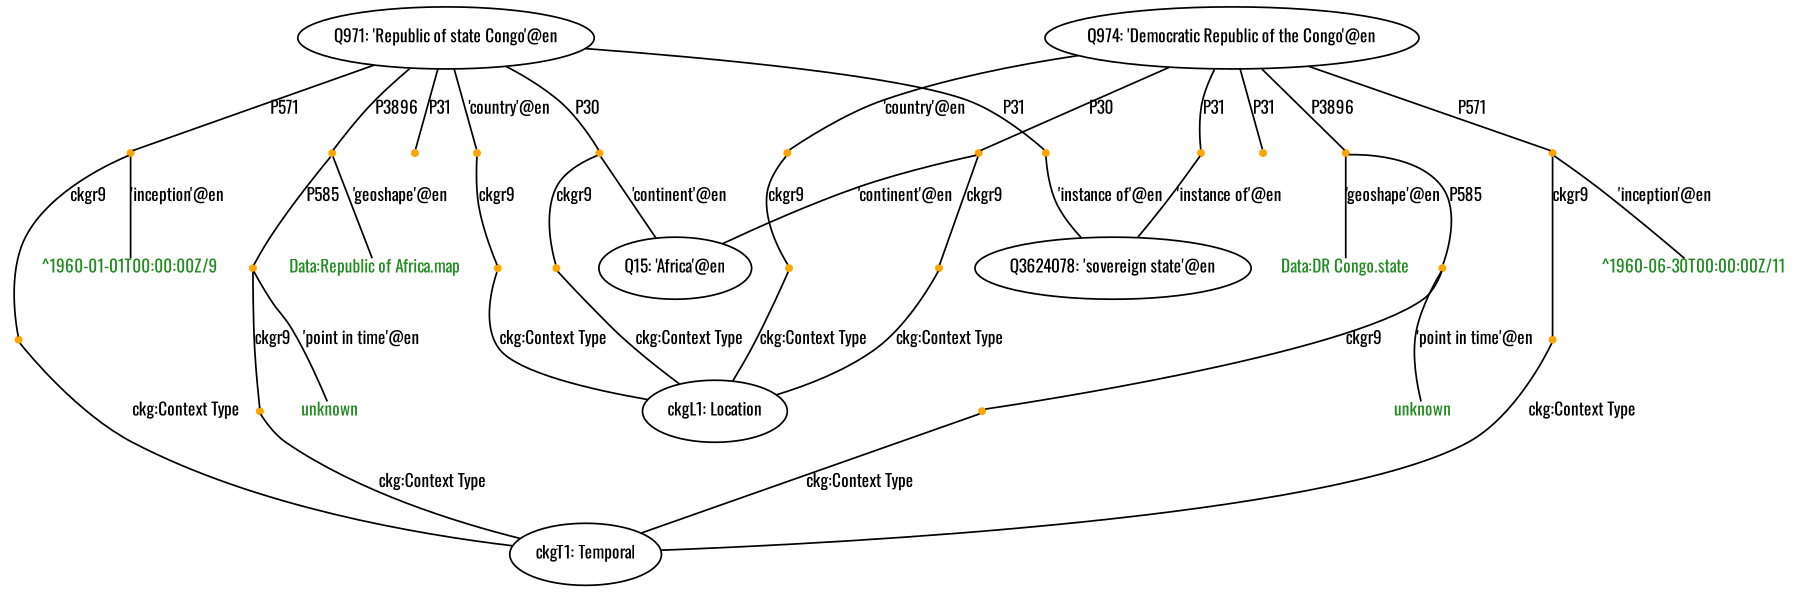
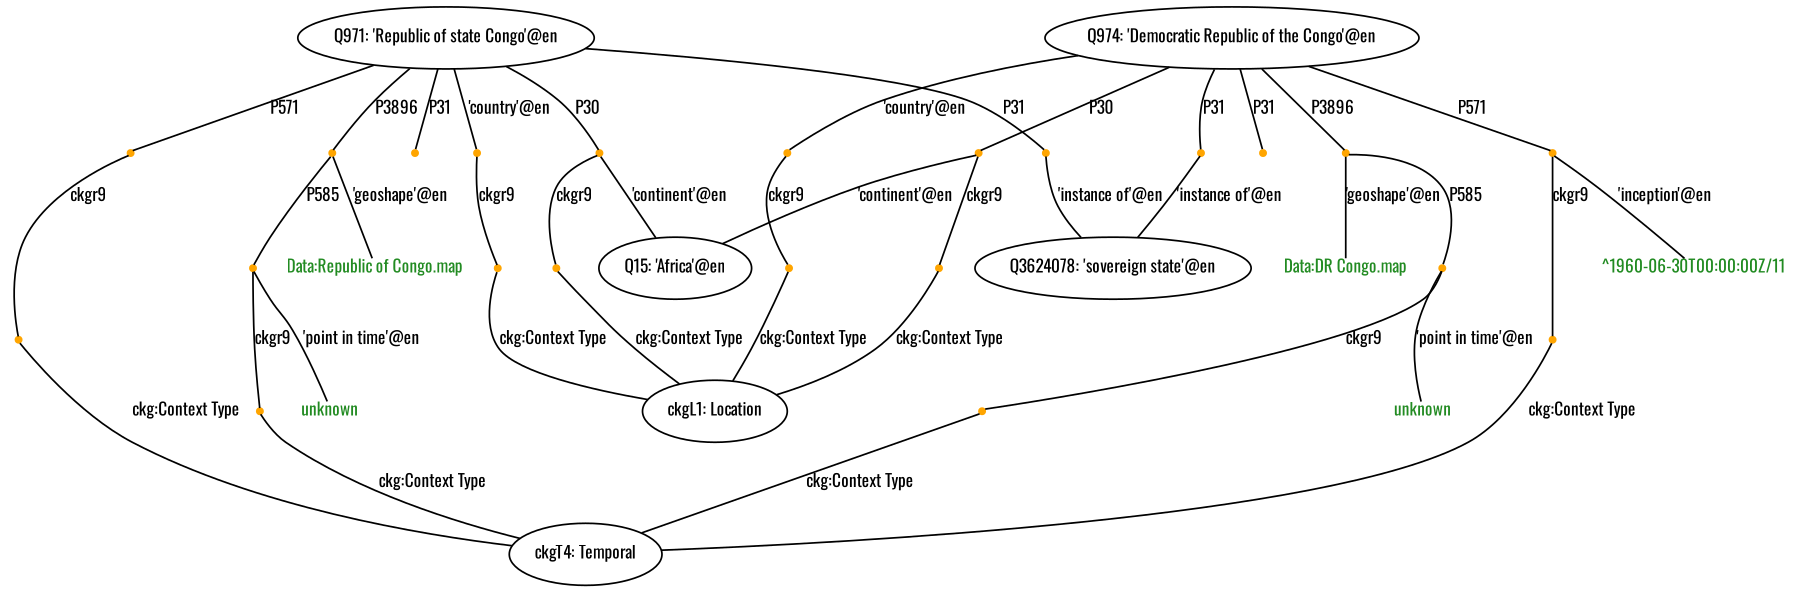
node "^1960-01-01T00:00:00Z/9": removed
node "Data:Republic of Africa.map": label "Data:Republic of Africa.map" -> "Data:Republic of Congo.map"
node "Data:DR Congo.state": label "Data:DR Congo.state" -> "Data:DR Congo.map"
node "ckgT1: Temporal": label "ckgT1: Temporal" -> "ckgT4: Temporal"
